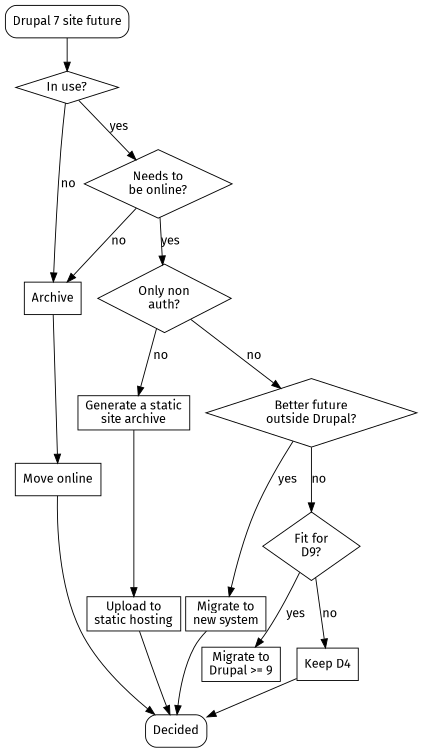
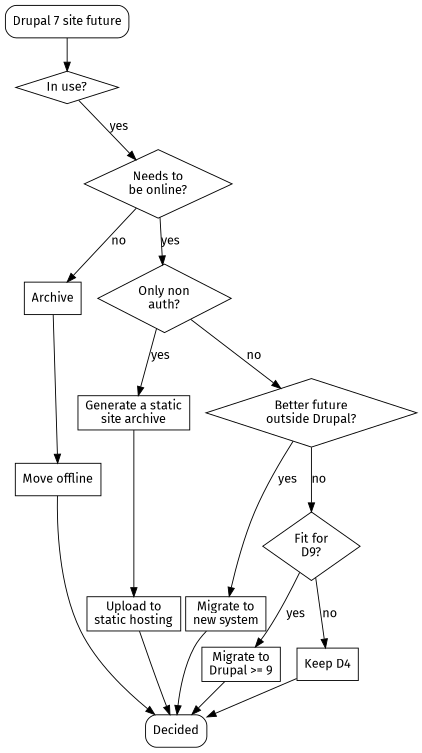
edge "In use?" -> "Archive": removed, label "no"
edge "Only non auth?" -> "Generate a static site archive": label "no" -> "yes"
node "Move online": label "Move online" -> "Move offline"
edge "Migrate to Drupal >= 9" -> "Decided": added
